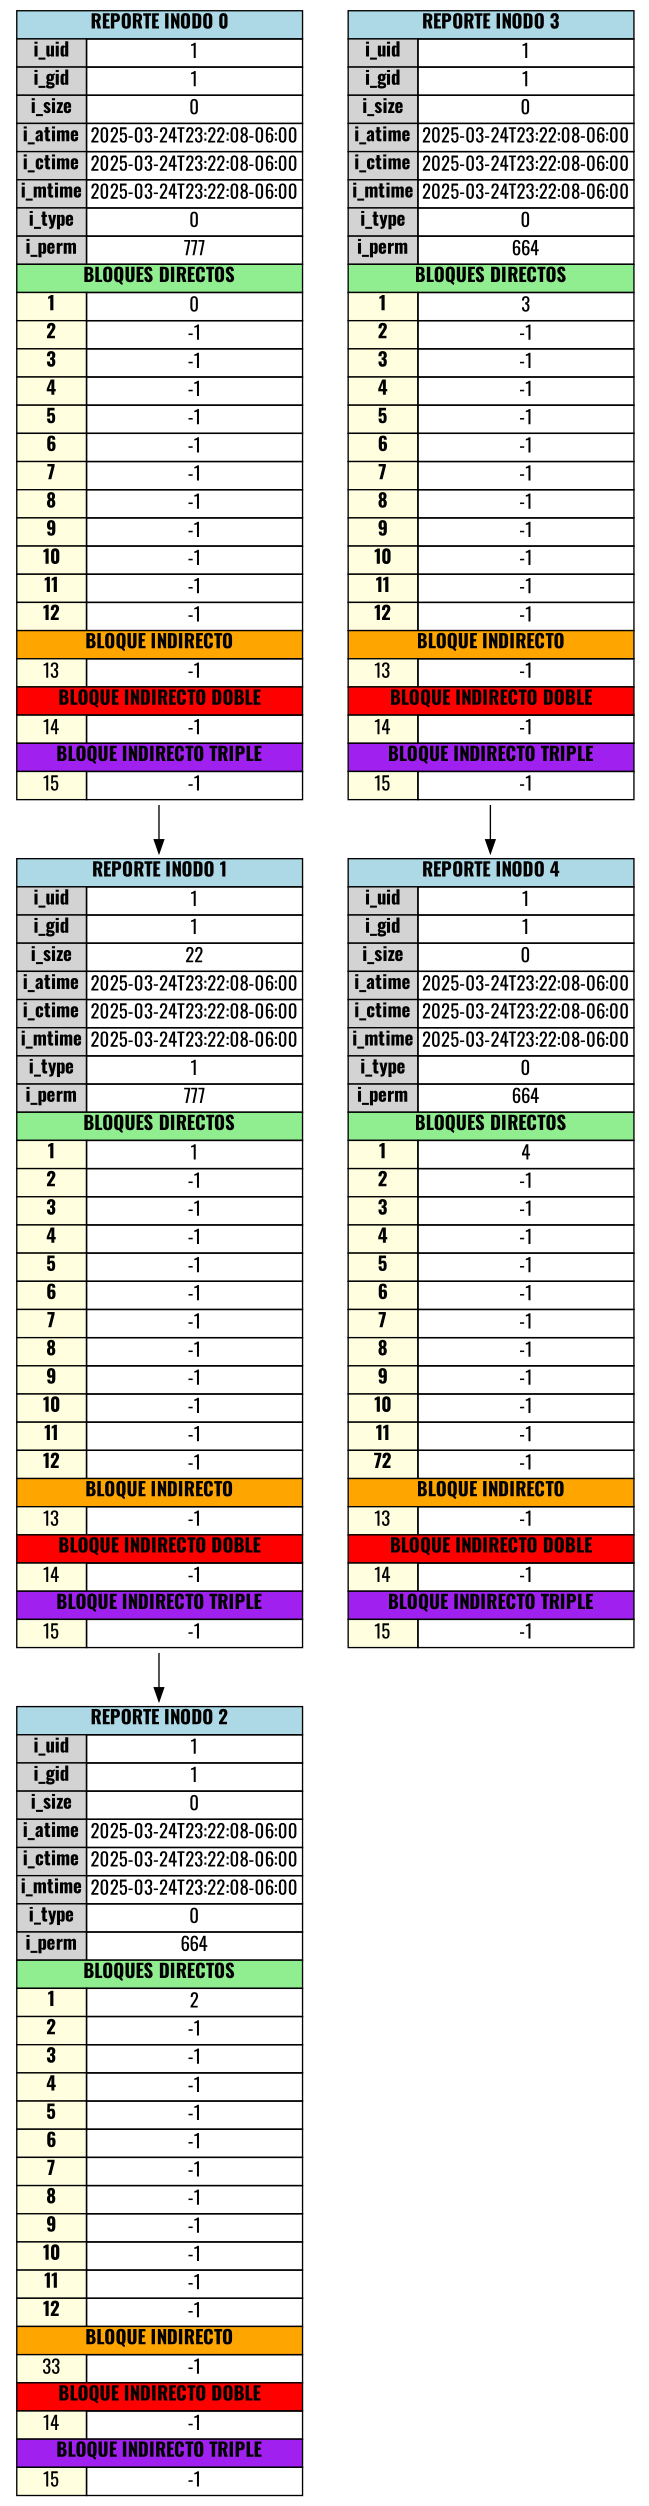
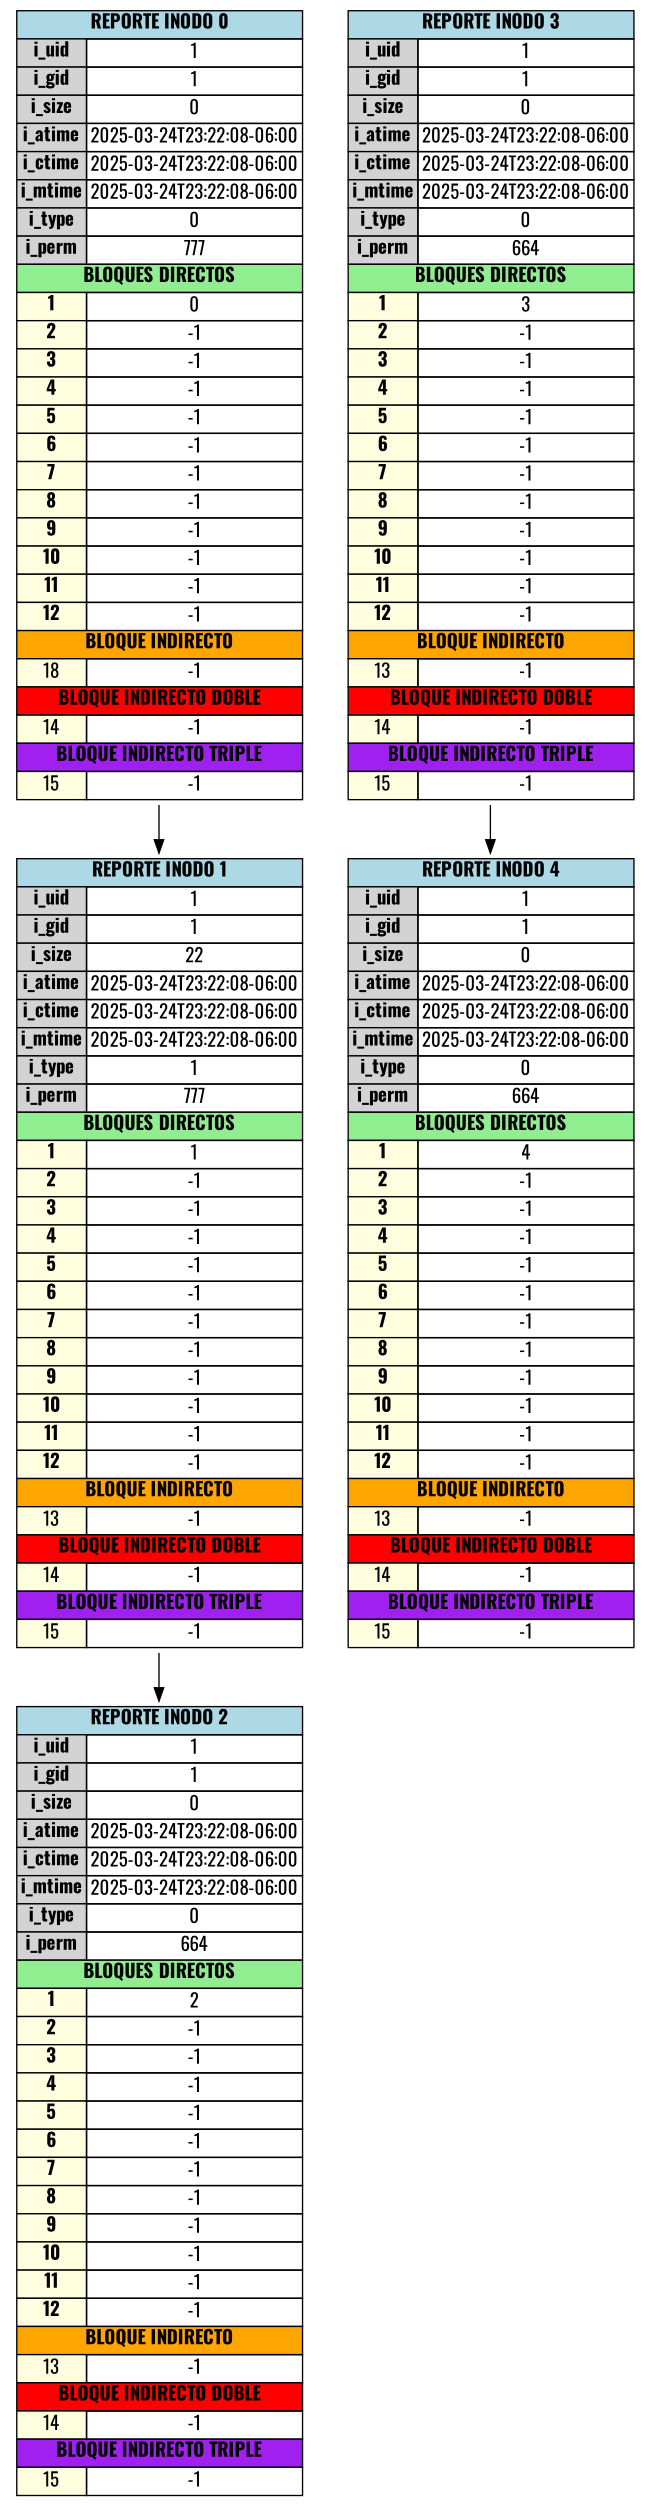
node "REPORTE INODO 0": text "13" -> "18"
node "REPORTE INODO 4": text "72" -> "12"
node "REPORTE INODO 2": text "33" -> "13"
